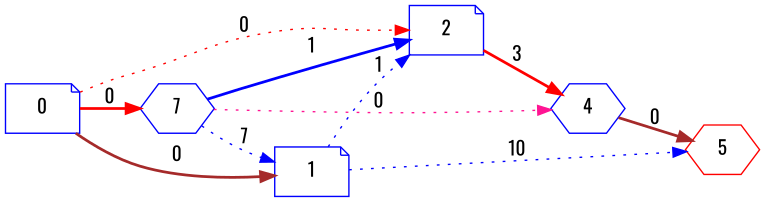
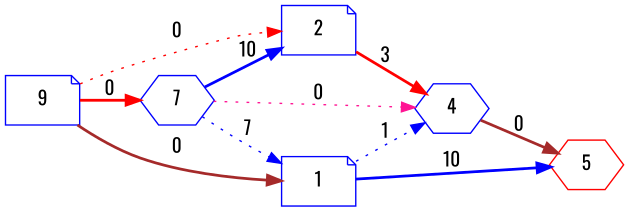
edge "7" -> "2": label "1" -> "10"
edge "1" -> "2": now "1" -> "4"
node "0": label "0" -> "9"
edge "1" -> "5": style dotted -> bold
